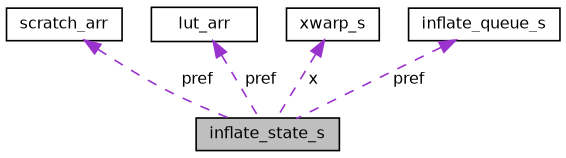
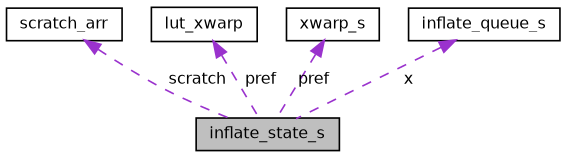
node "lut_arr": label "lut_arr" -> "lut_xwarp"
edge "inflate_state_s" -> "scratch_arr": label " pref" -> " scratch"
edge "inflate_state_s" -> "xwarp_s": label " x" -> " pref"
edge "inflate_state_s" -> "inflate_queue_s": label " pref" -> " x"
